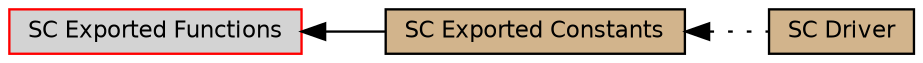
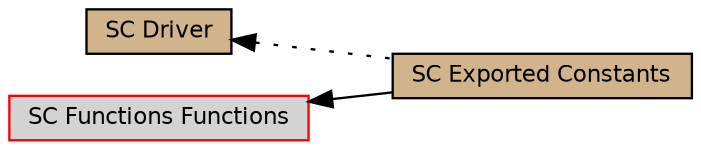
node "SC Exported Functions": label "SC Exported Functions" -> "SC Functions Functions"
edge "SC Driver" -> "SC Exported Constants": reversed
